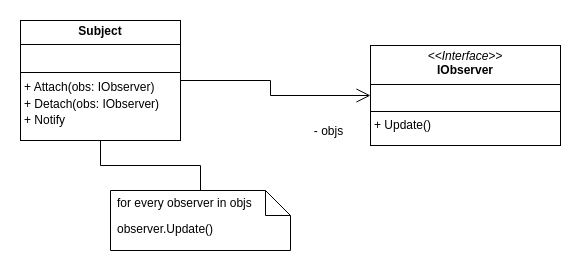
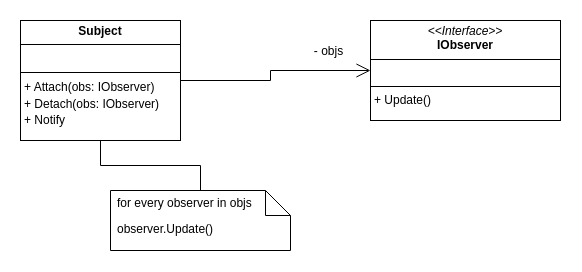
node "<<Interface>> IObserver + Update()": moved (466, 96) -> (466, 71)
node "- objs": moved (329, 132) -> (329, 52)
